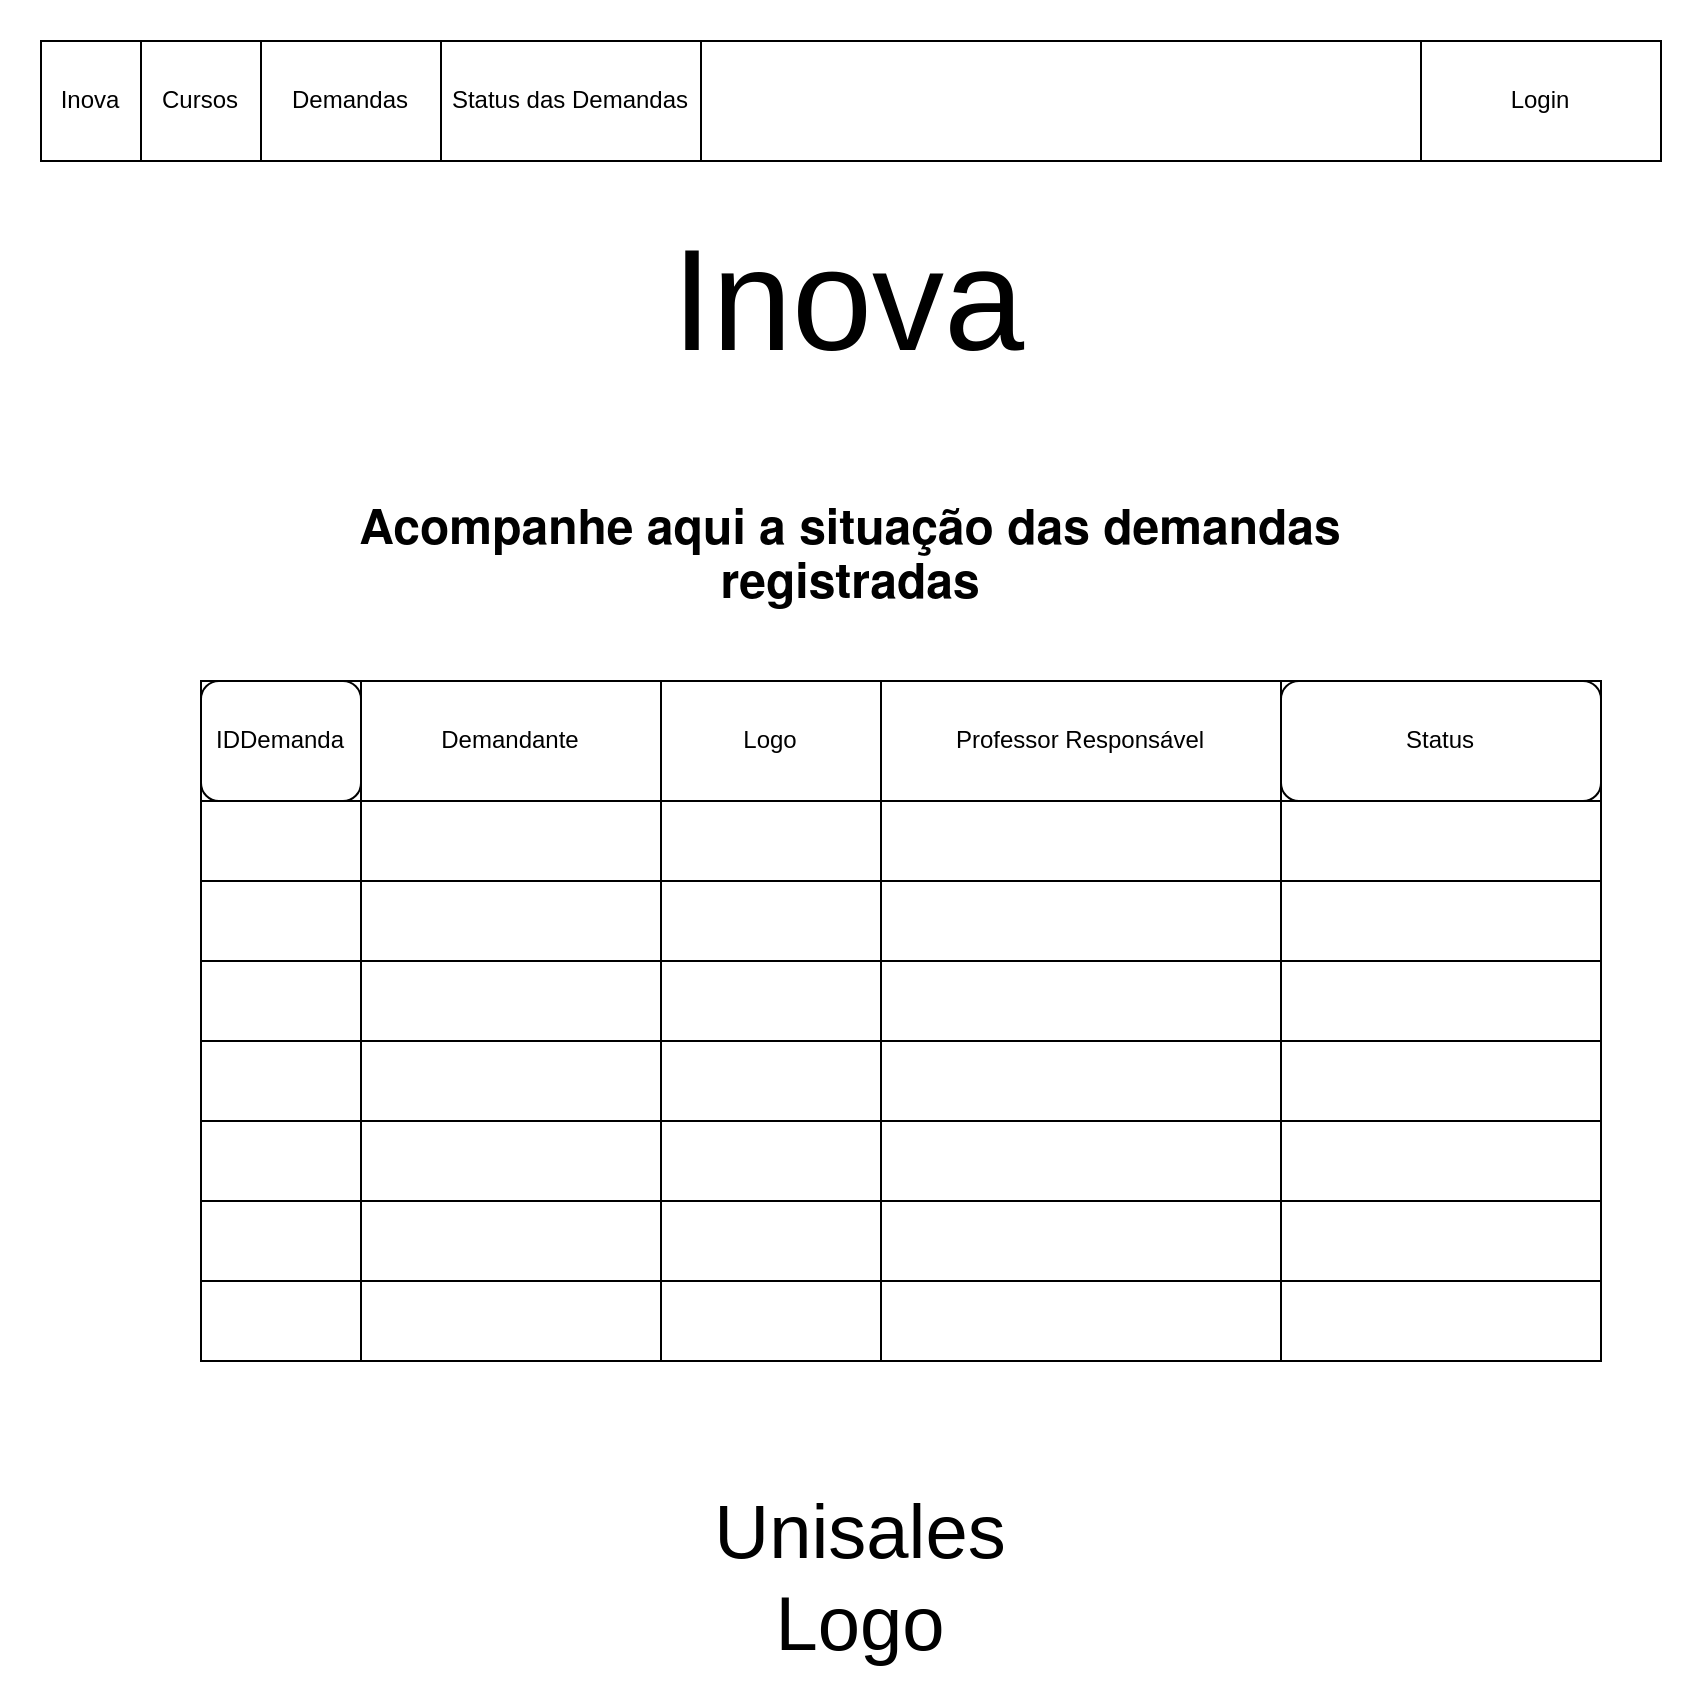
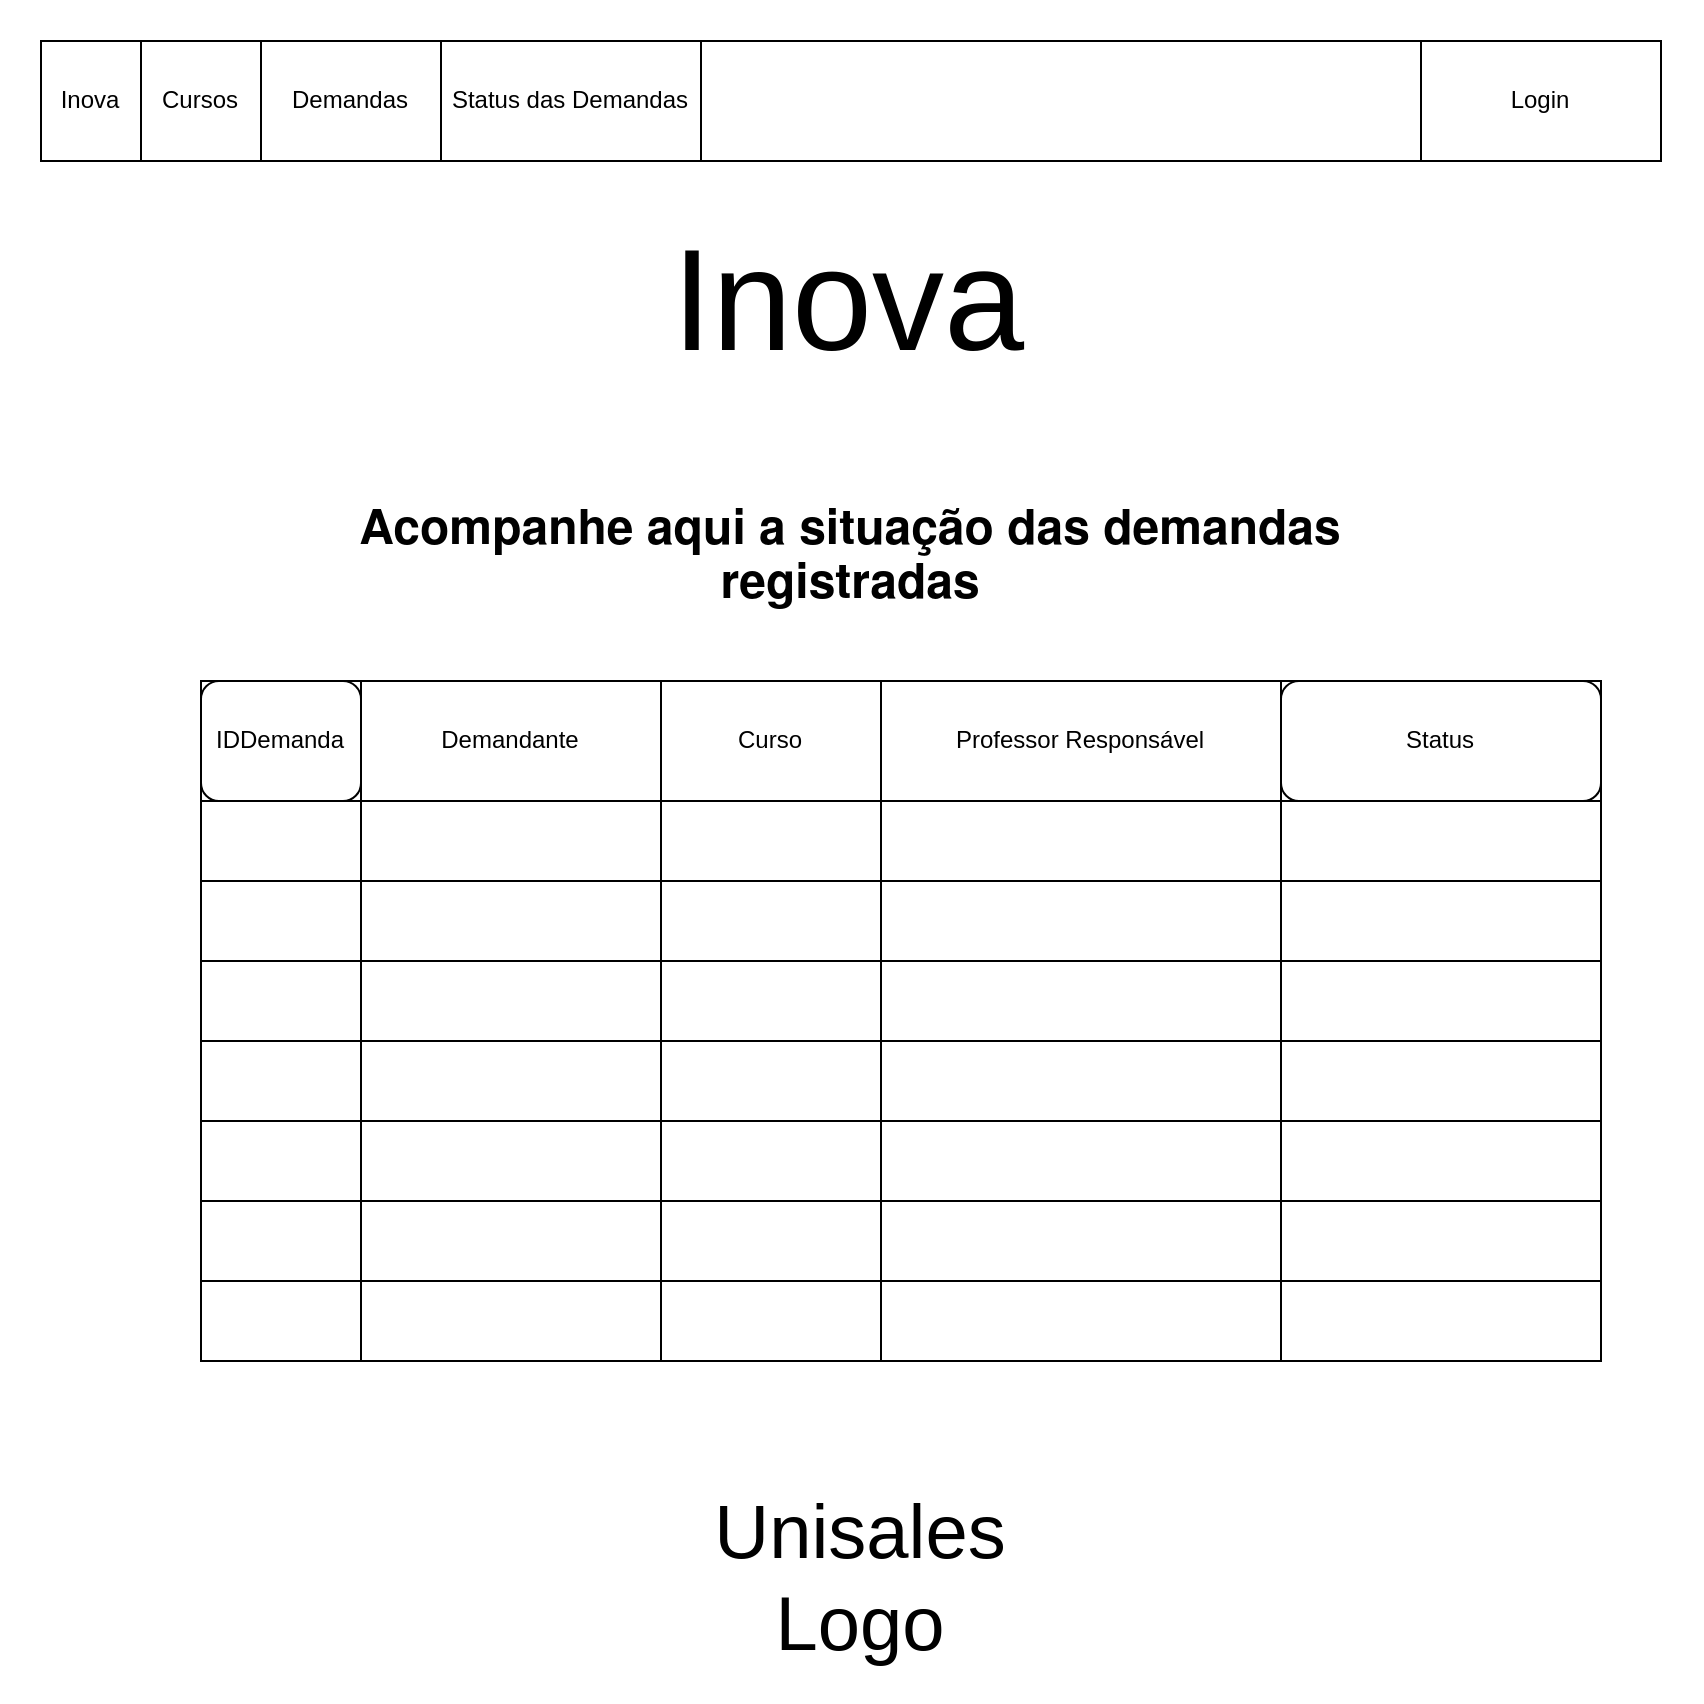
node "Logo": label "Logo" -> "Curso"
